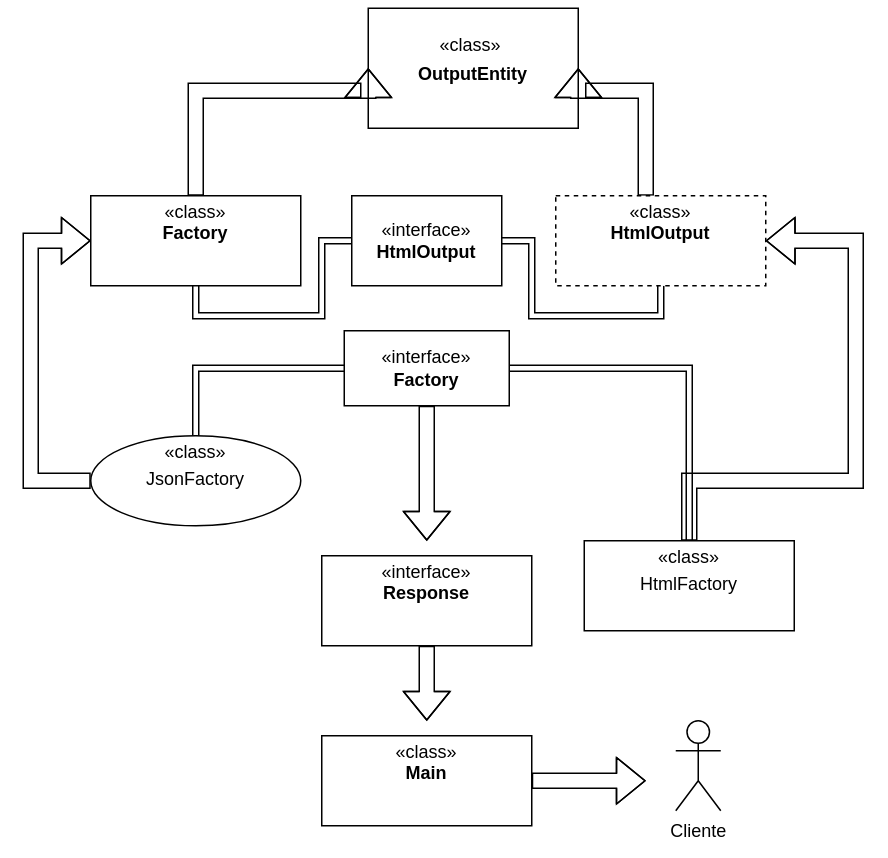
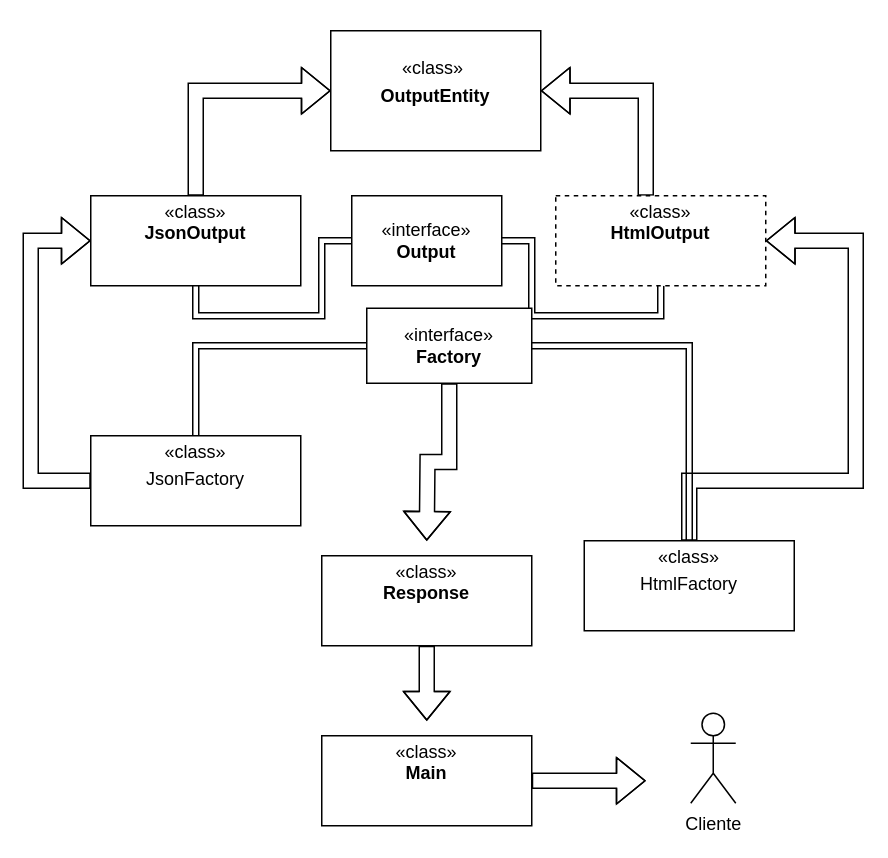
node "«class» OutputEntity": moved (473, 68) -> (436, 91)
node "«class» Factory": label "«class» Factory" -> "«class» JsonOutput"
node "«interface» HtmlOutput": label "«interface» HtmlOutput" -> "«interface» Output"
node "«interface» Factory": moved (427, 368) -> (449, 346)
node "«class» JsonFactory": shape ellipse -> rectangle
node "«interface» Response": label "«interface» Response" -> "«class» Response"
node "Cliente": moved (698, 766) -> (713, 758)
